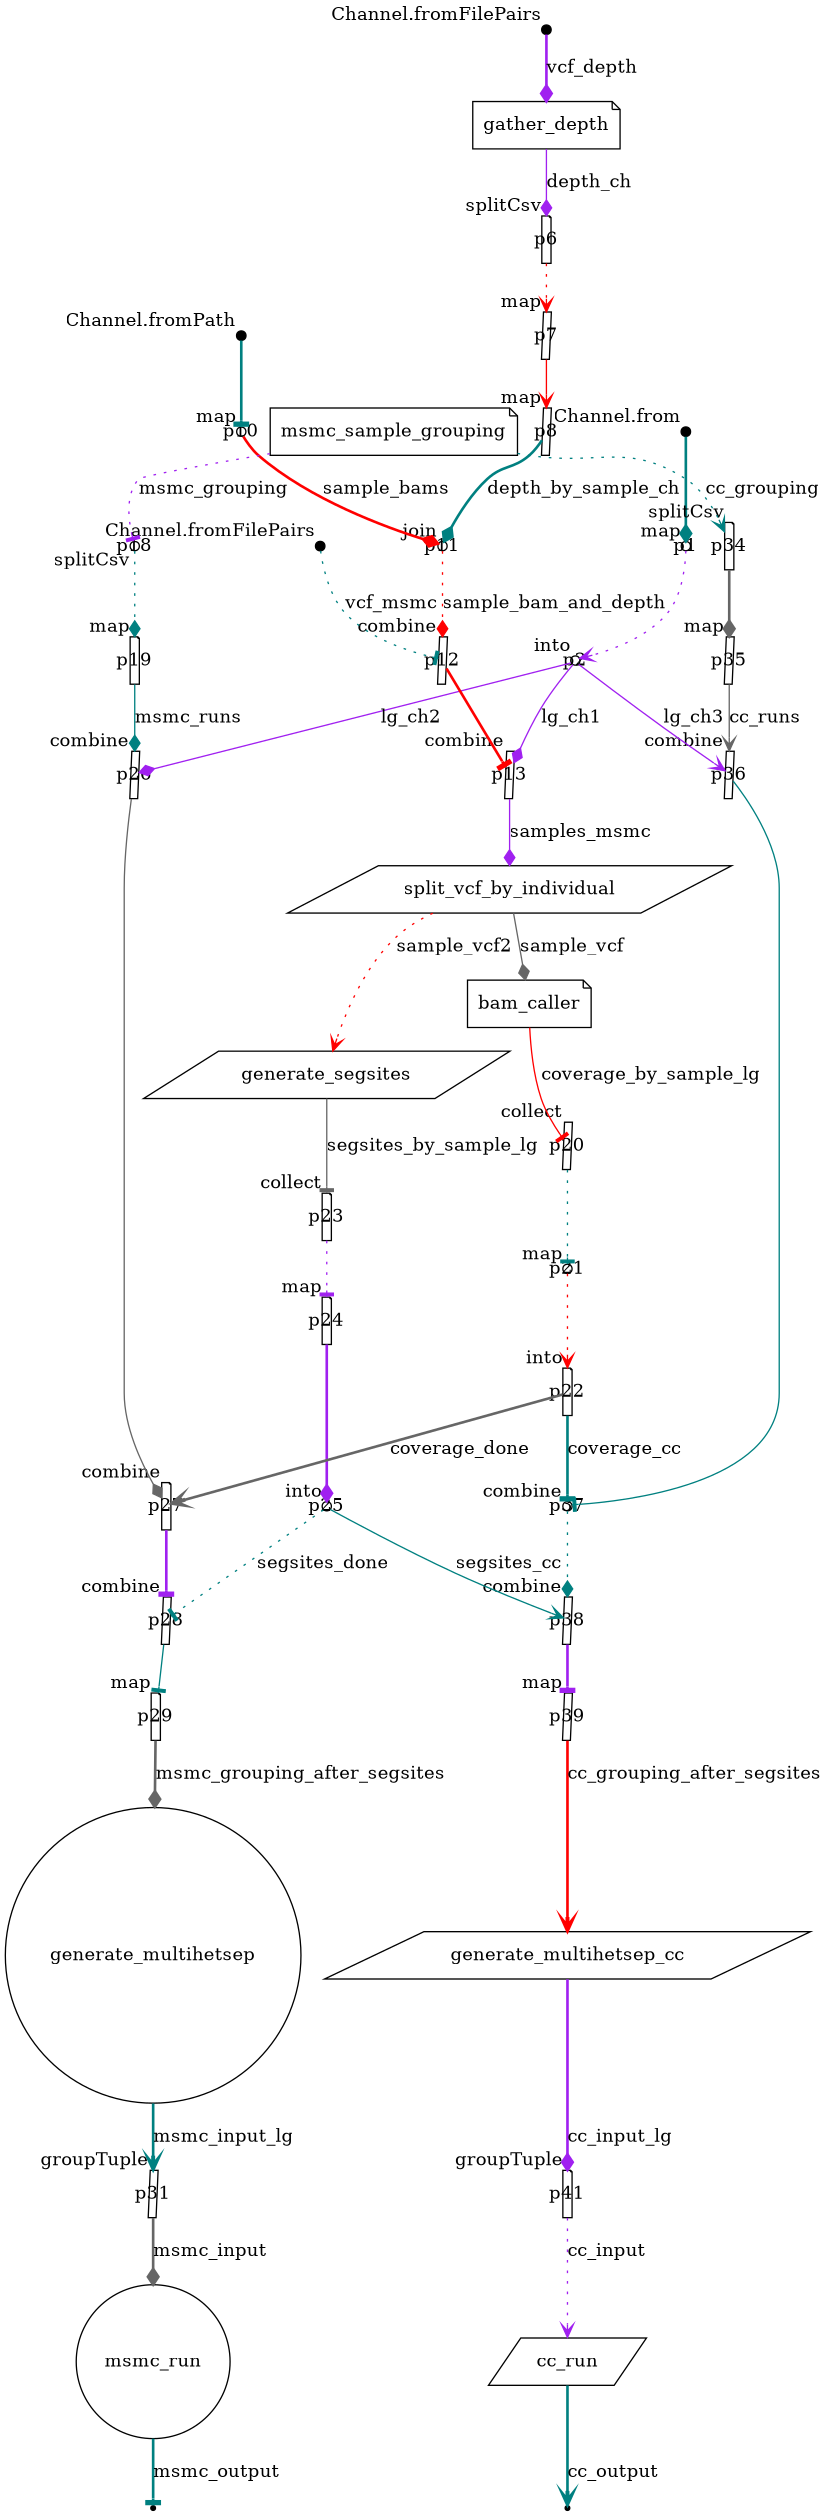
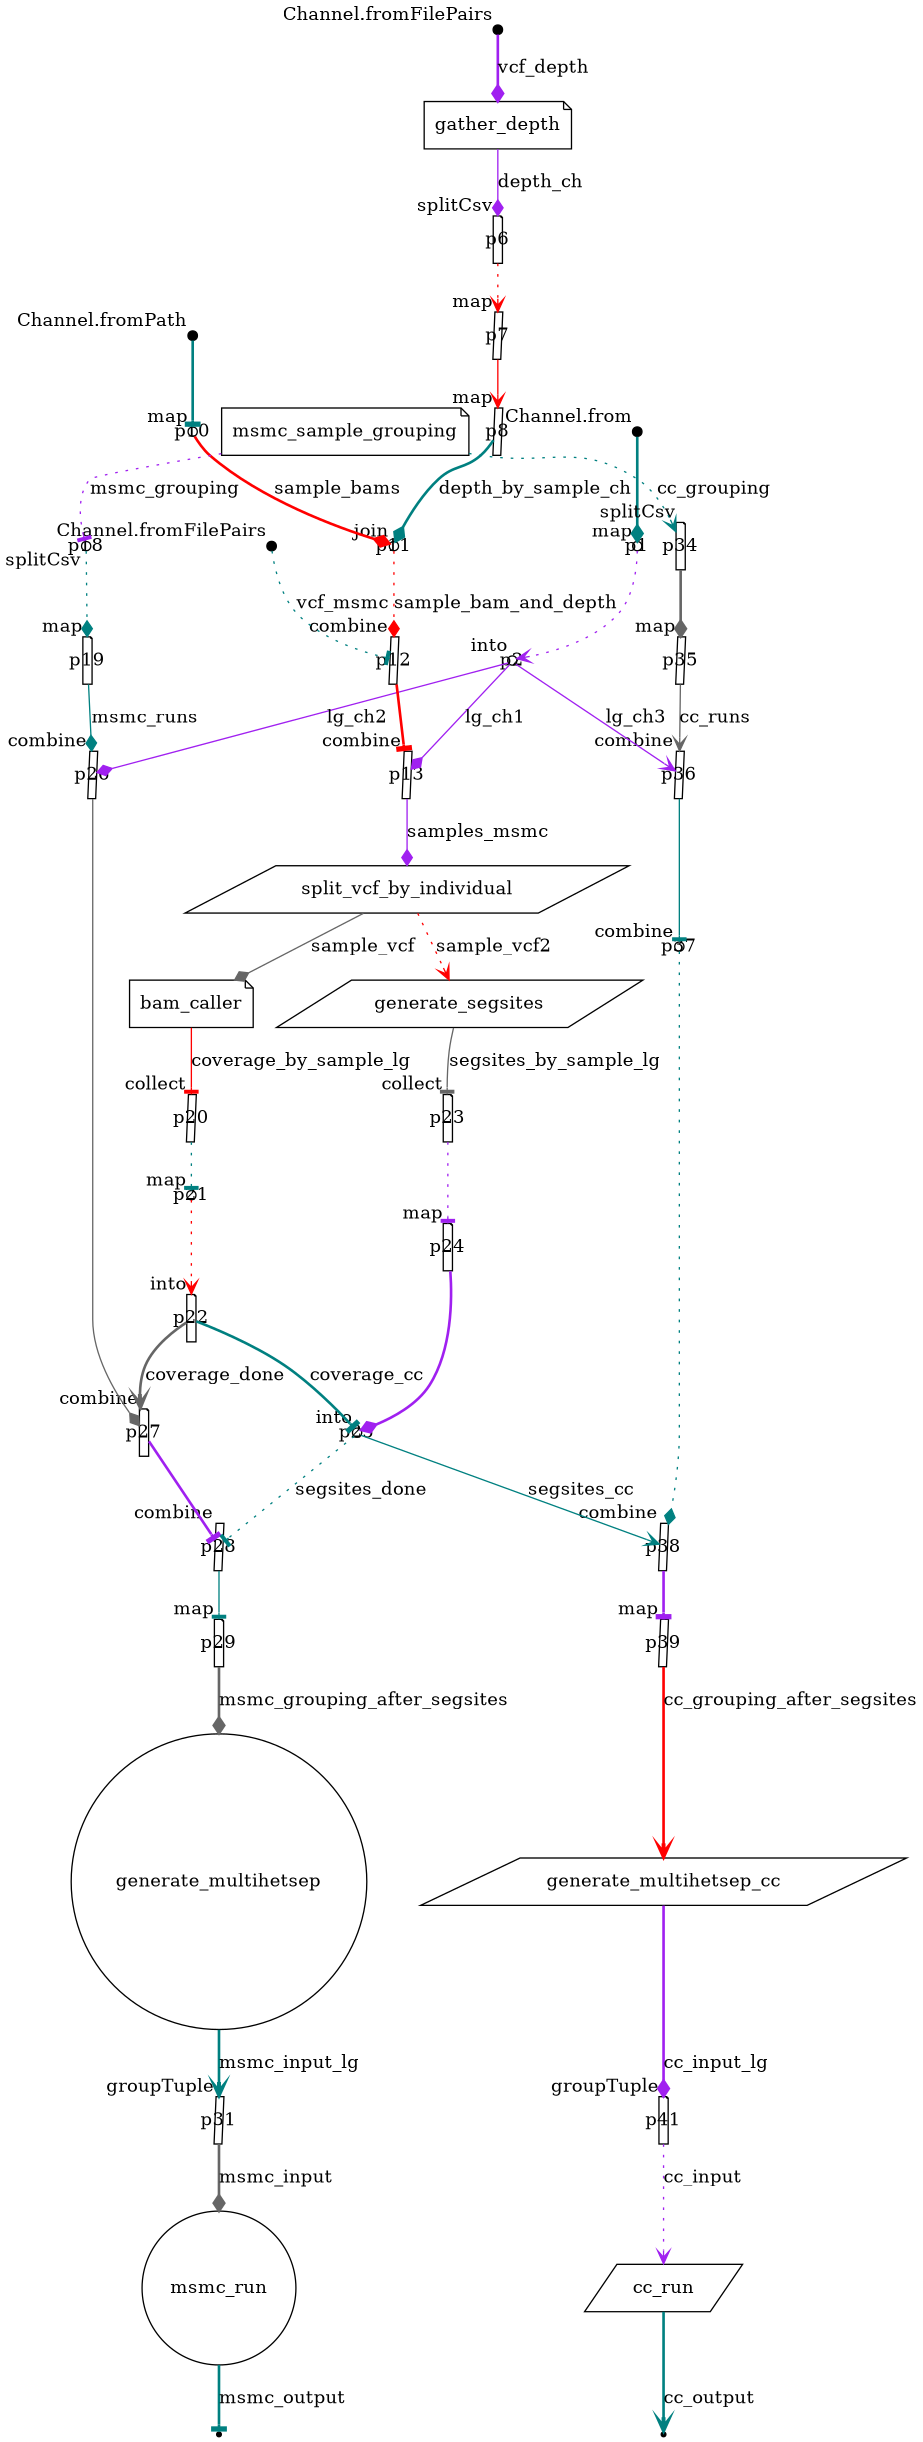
edge "p22 into" -> "p37 combine": now "p22 into" -> "p25 into"
